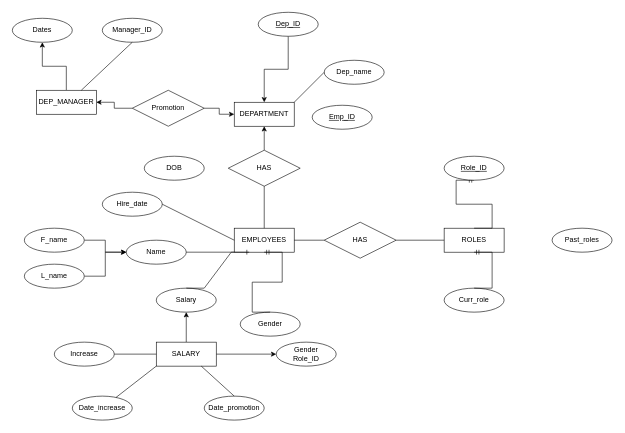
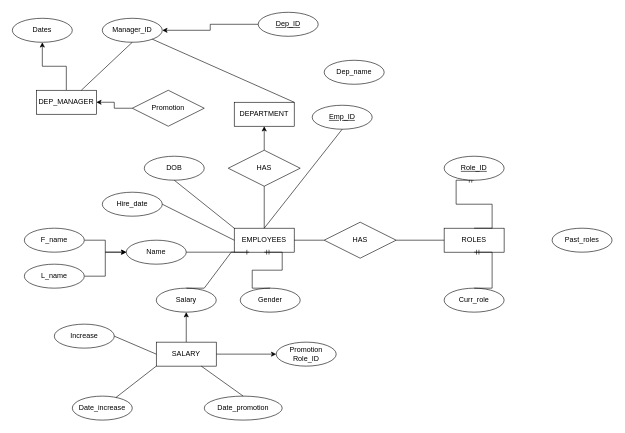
edge "Dep_name" -- "DEPARTMENT": now "Manager_ID" -- "DEPARTMENT"
edge "Dep_ID" -> "DEPARTMENT": now "Dep_ID" -> "Manager_ID"
edge "Promotion" -> "DEPARTMENT": removed
edge "Emp_ID" -- "EMPLOYEES": added
edge "DOB" -- "EMPLOYEES": added
node "Gender": moved (270, 324) -> (270, 300)
node "Increase": moved (84, 354) -> (84, 336)
node "Gender Role_ID": label "Gender Role_ID" -> "Promotion Role_ID"
node "Date_promotion": size 60x24 -> 78x24
